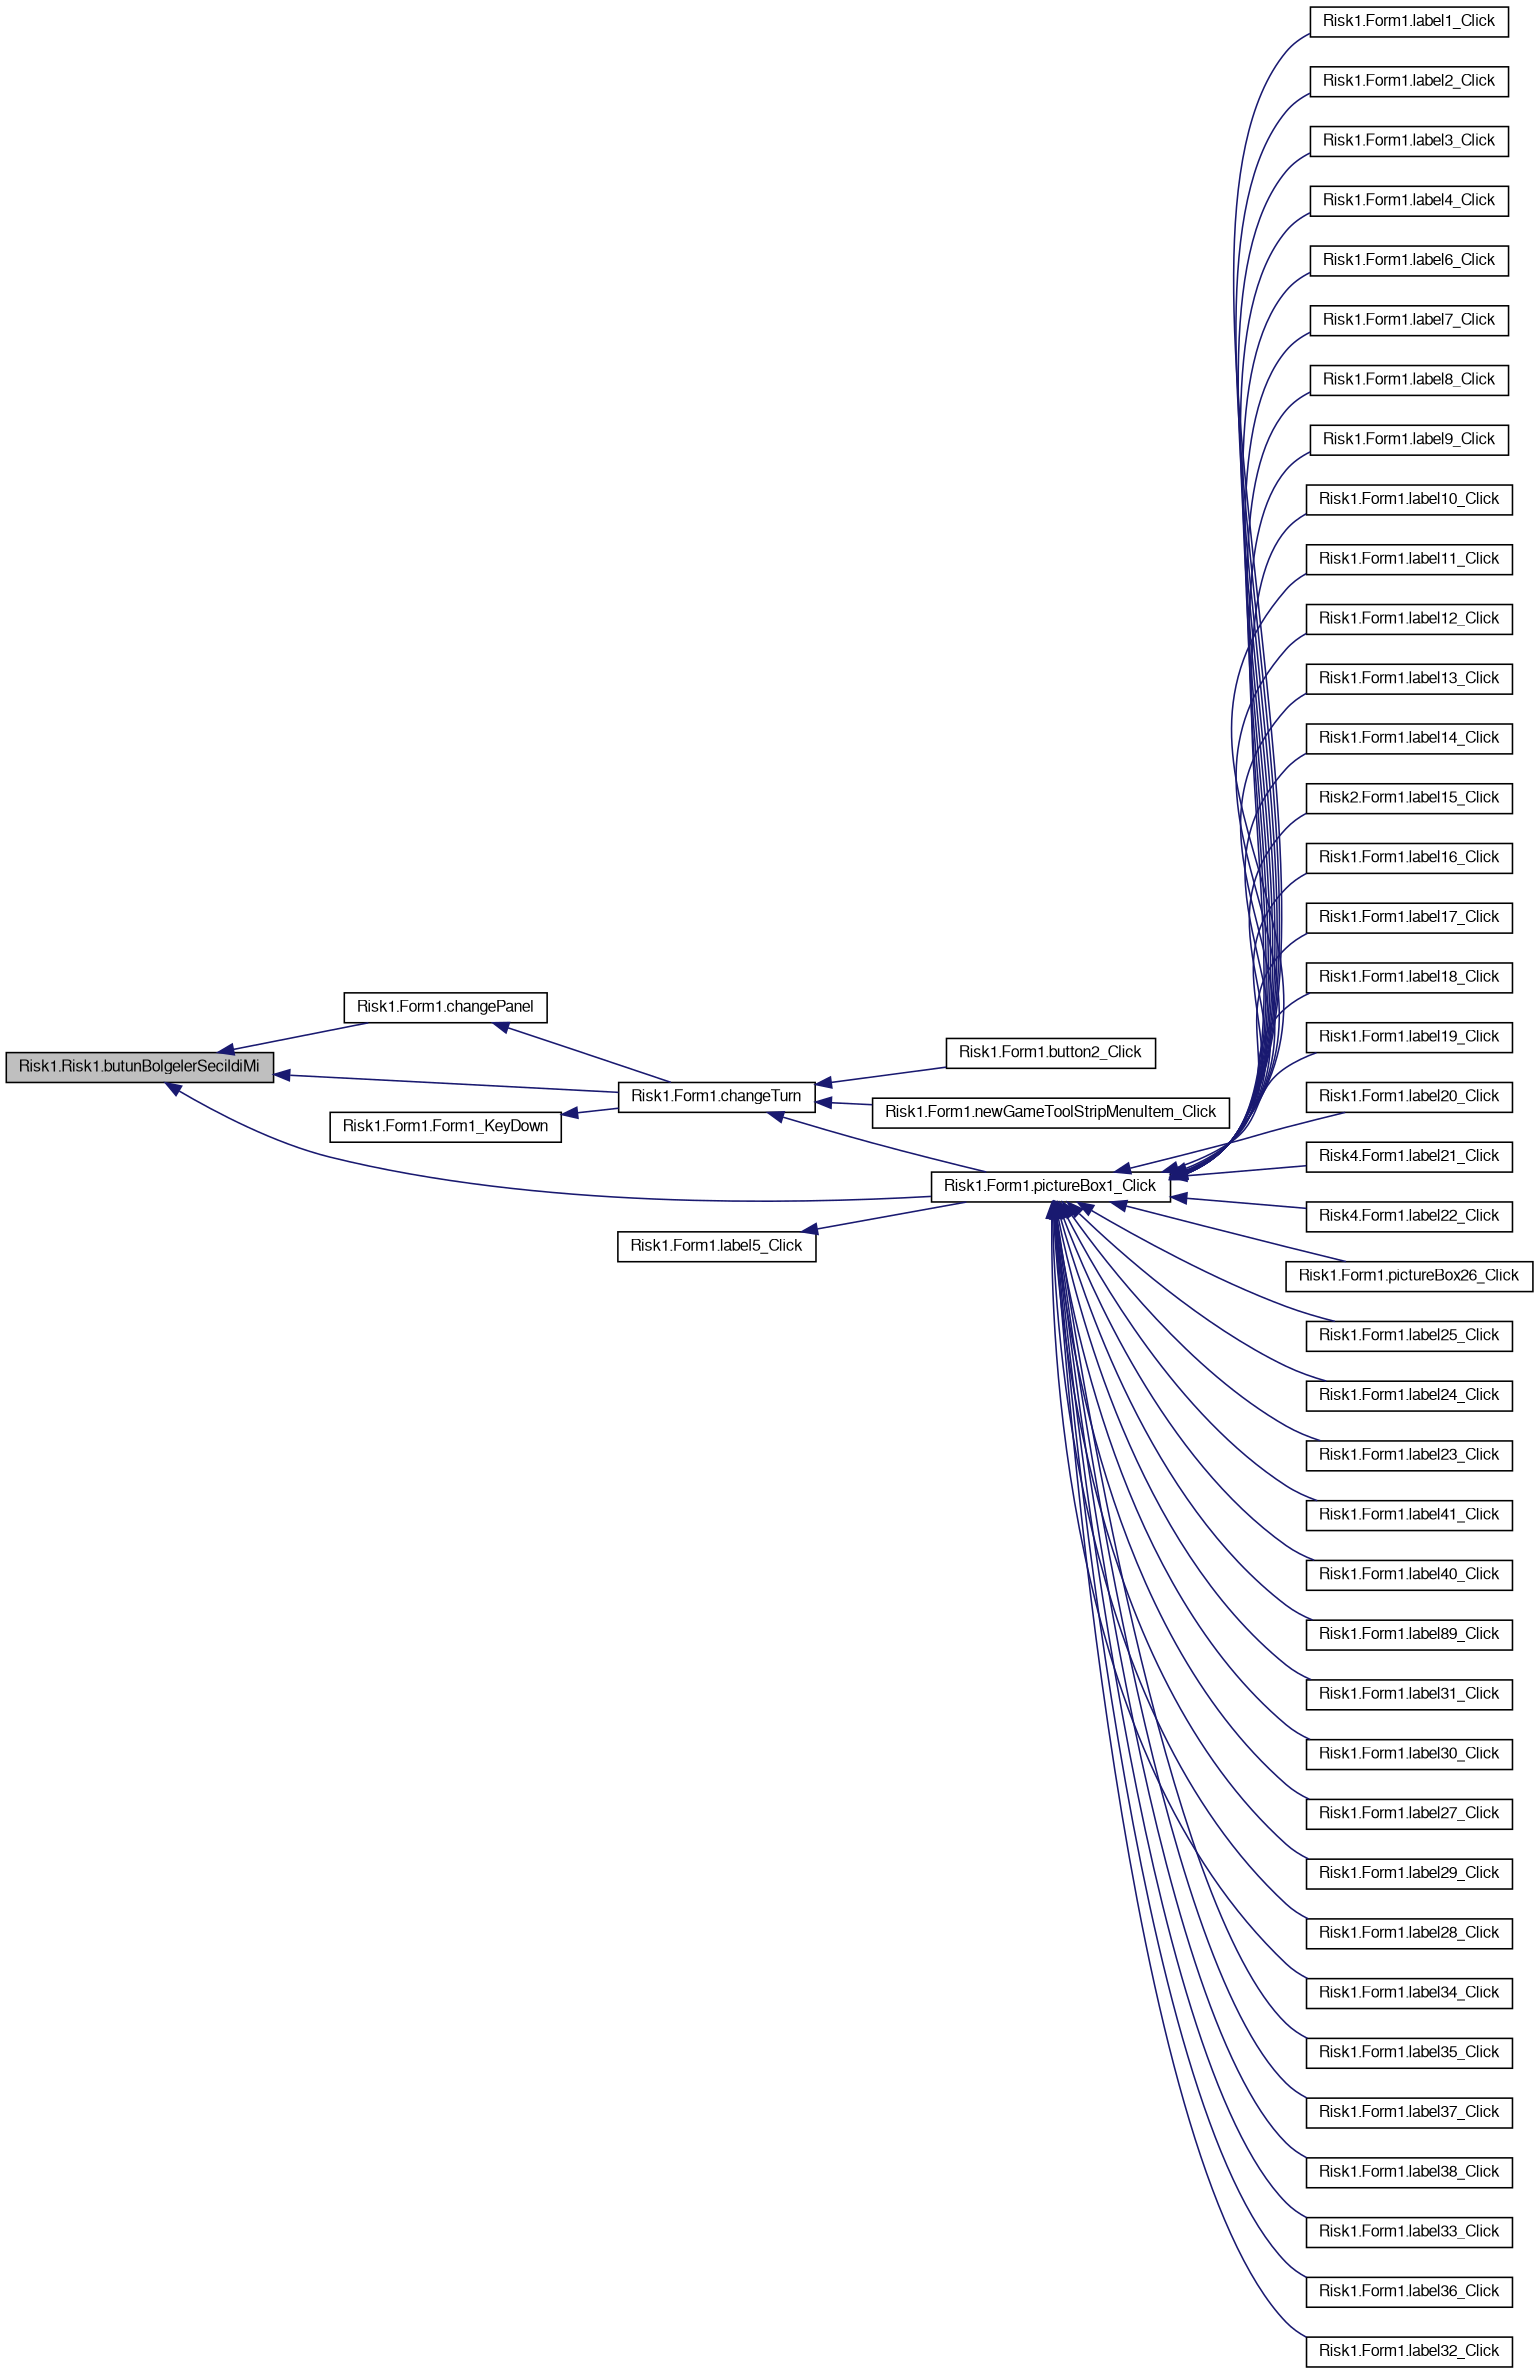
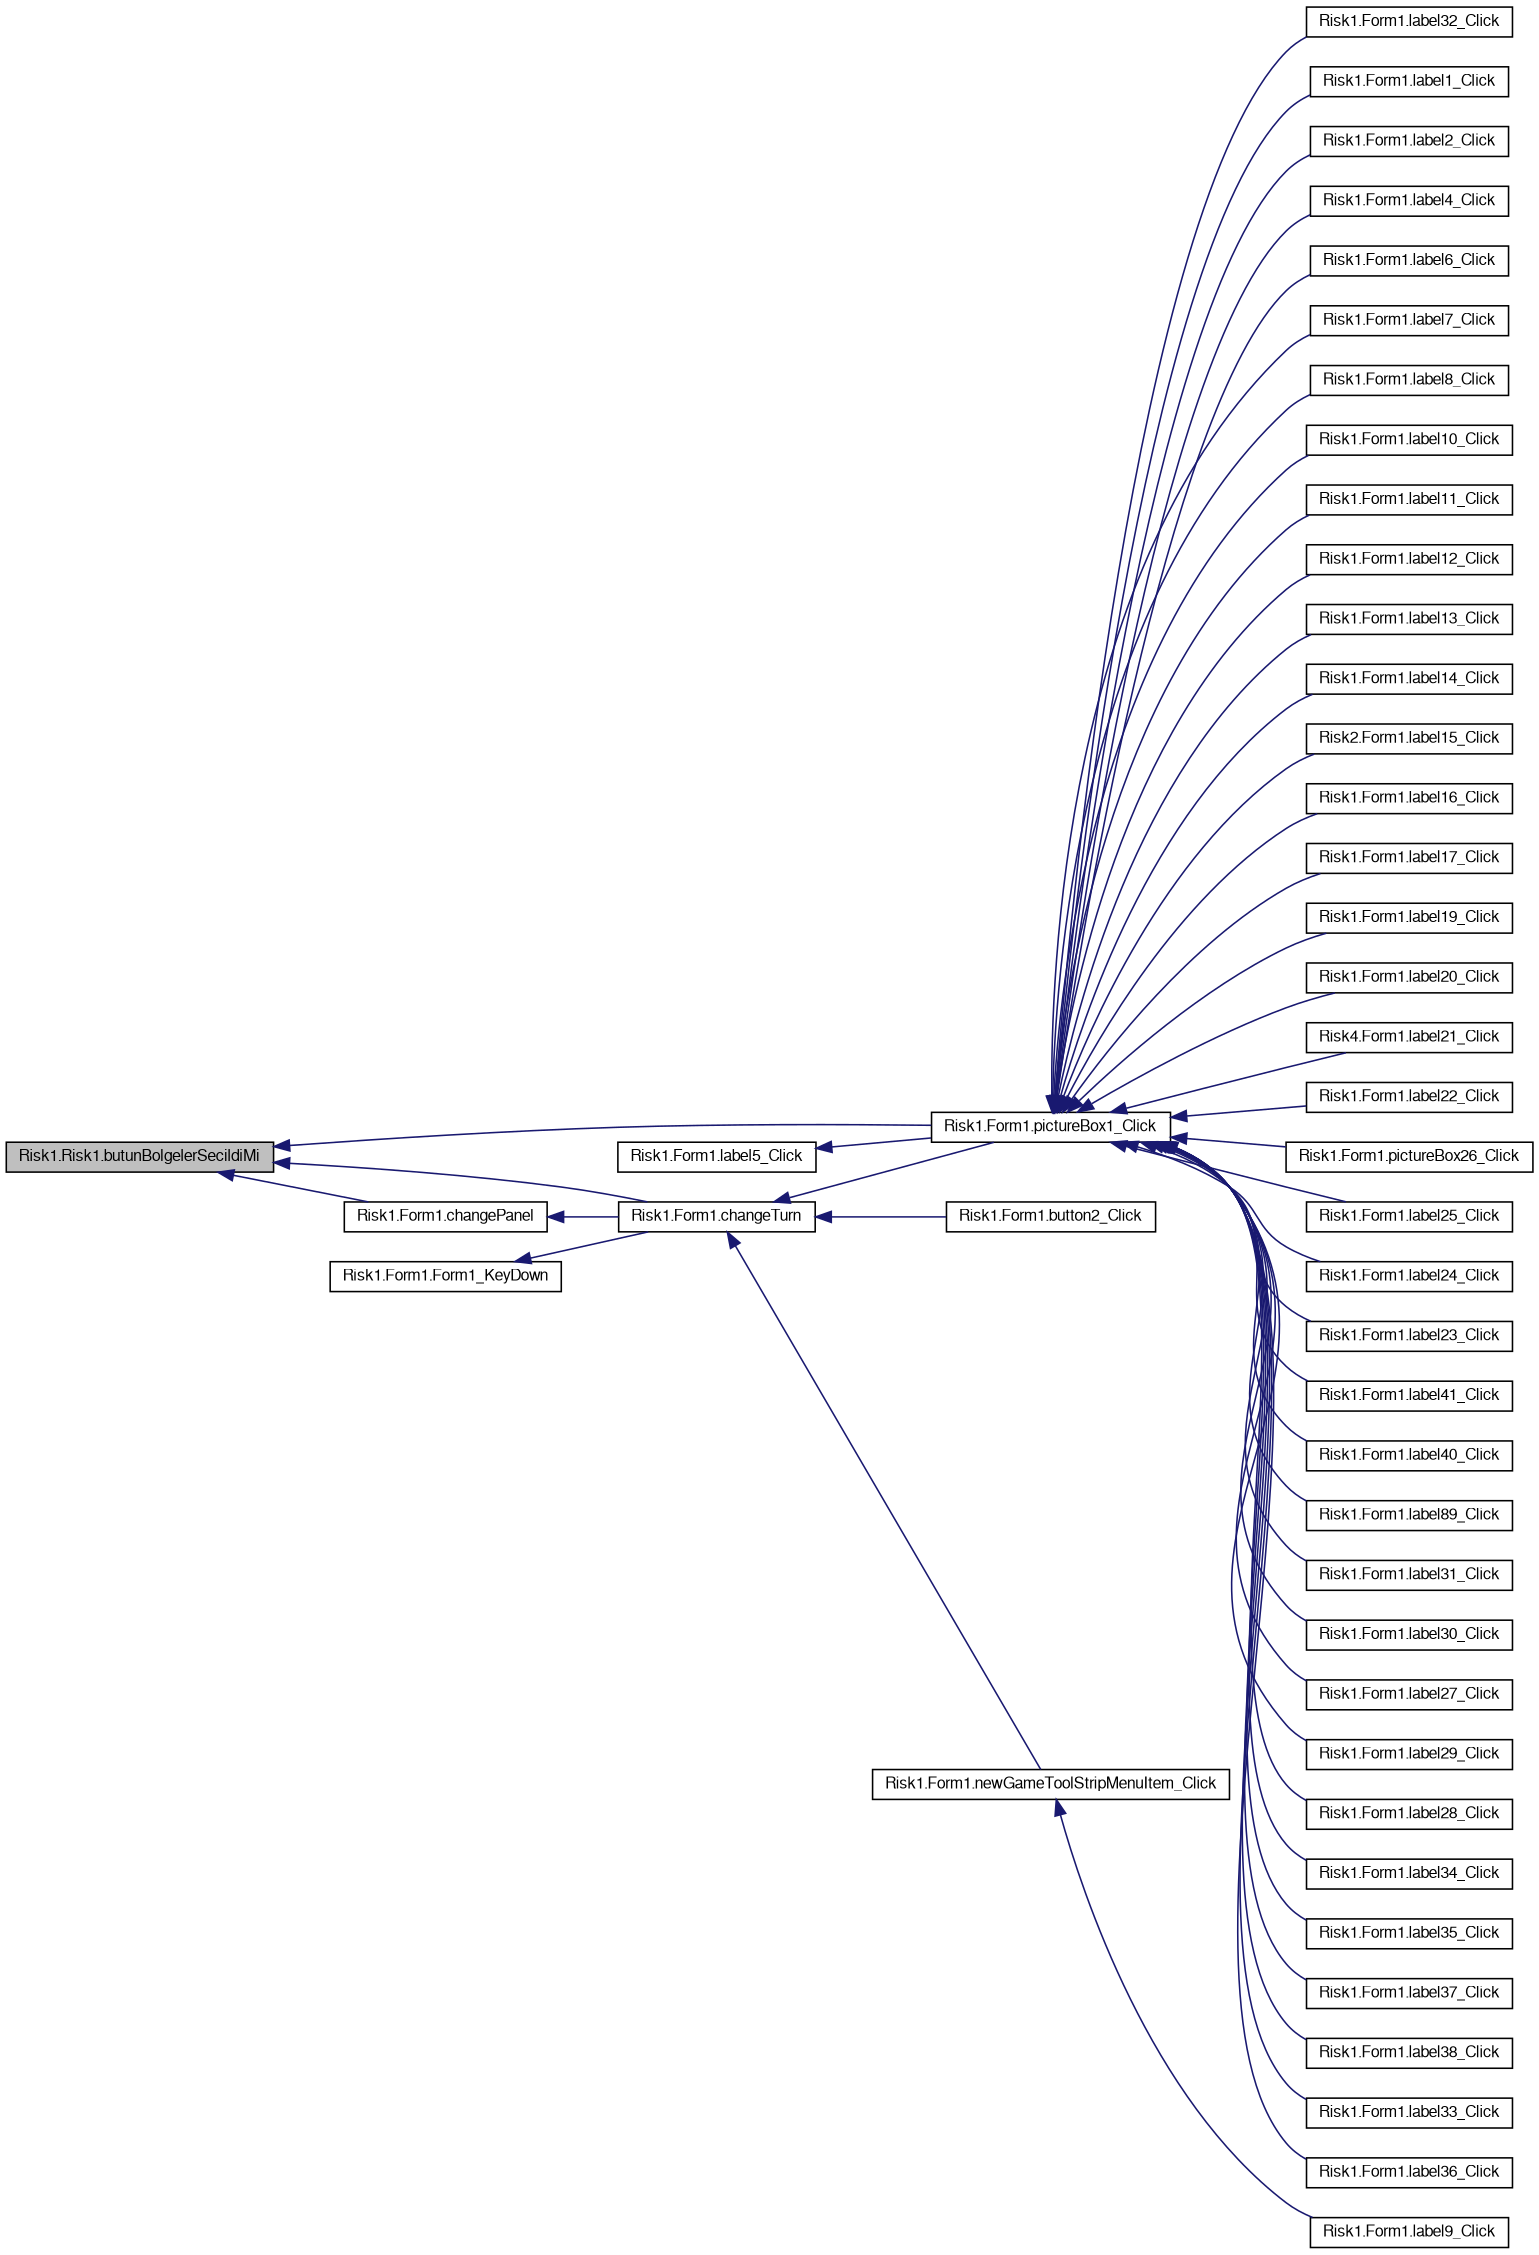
node "Risk1.Form1.label3_Click": removed
edge "Risk1.Form1.label9_Click" -> "Risk1.Form1.pictureBox1_Click": now "Risk1.Form1.label9_Click" -> "Risk1.Form1.newGameToolStripMenuItem_Click"
node "Risk1.Form1.label18_Click": removed
node "Risk4.Form1.label22_Click": label "Risk4.Form1.label22_Click" -> "Risk1.Form1.label22_Click"
